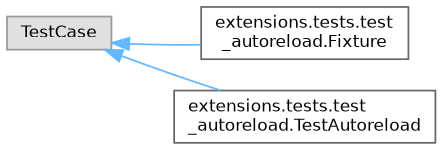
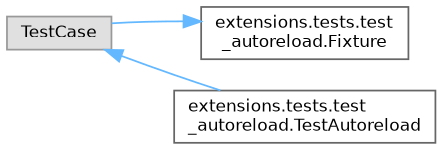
edge "extensions.tests.test _autoreload.Fixture" -> "TestCase": reversed
